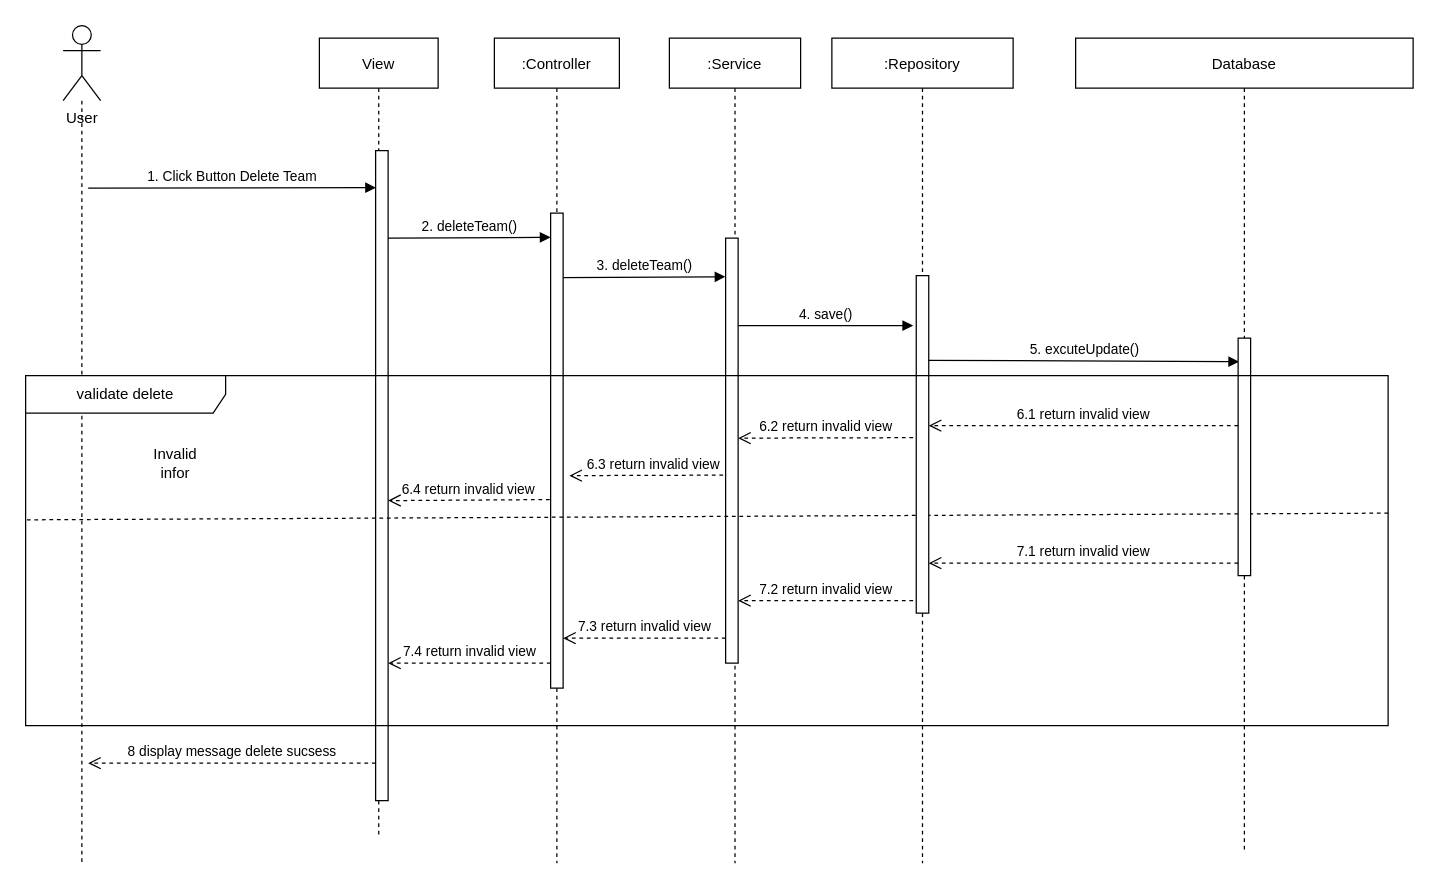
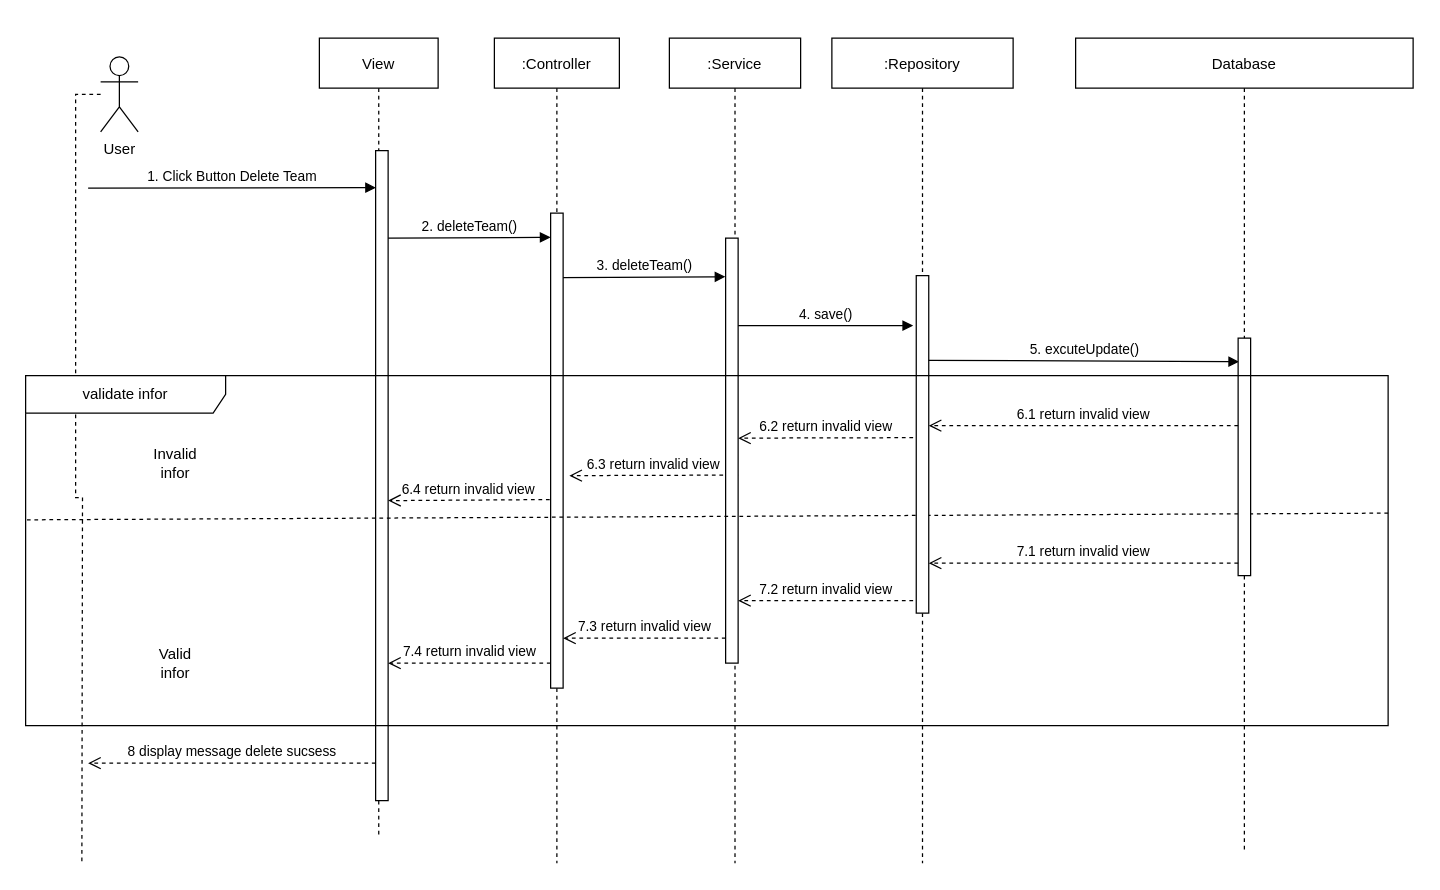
node "User": moved (82, 63) -> (119, 94)
node "validate delete": label "validate delete" -> "validate infor"
node "Valid infor": added
